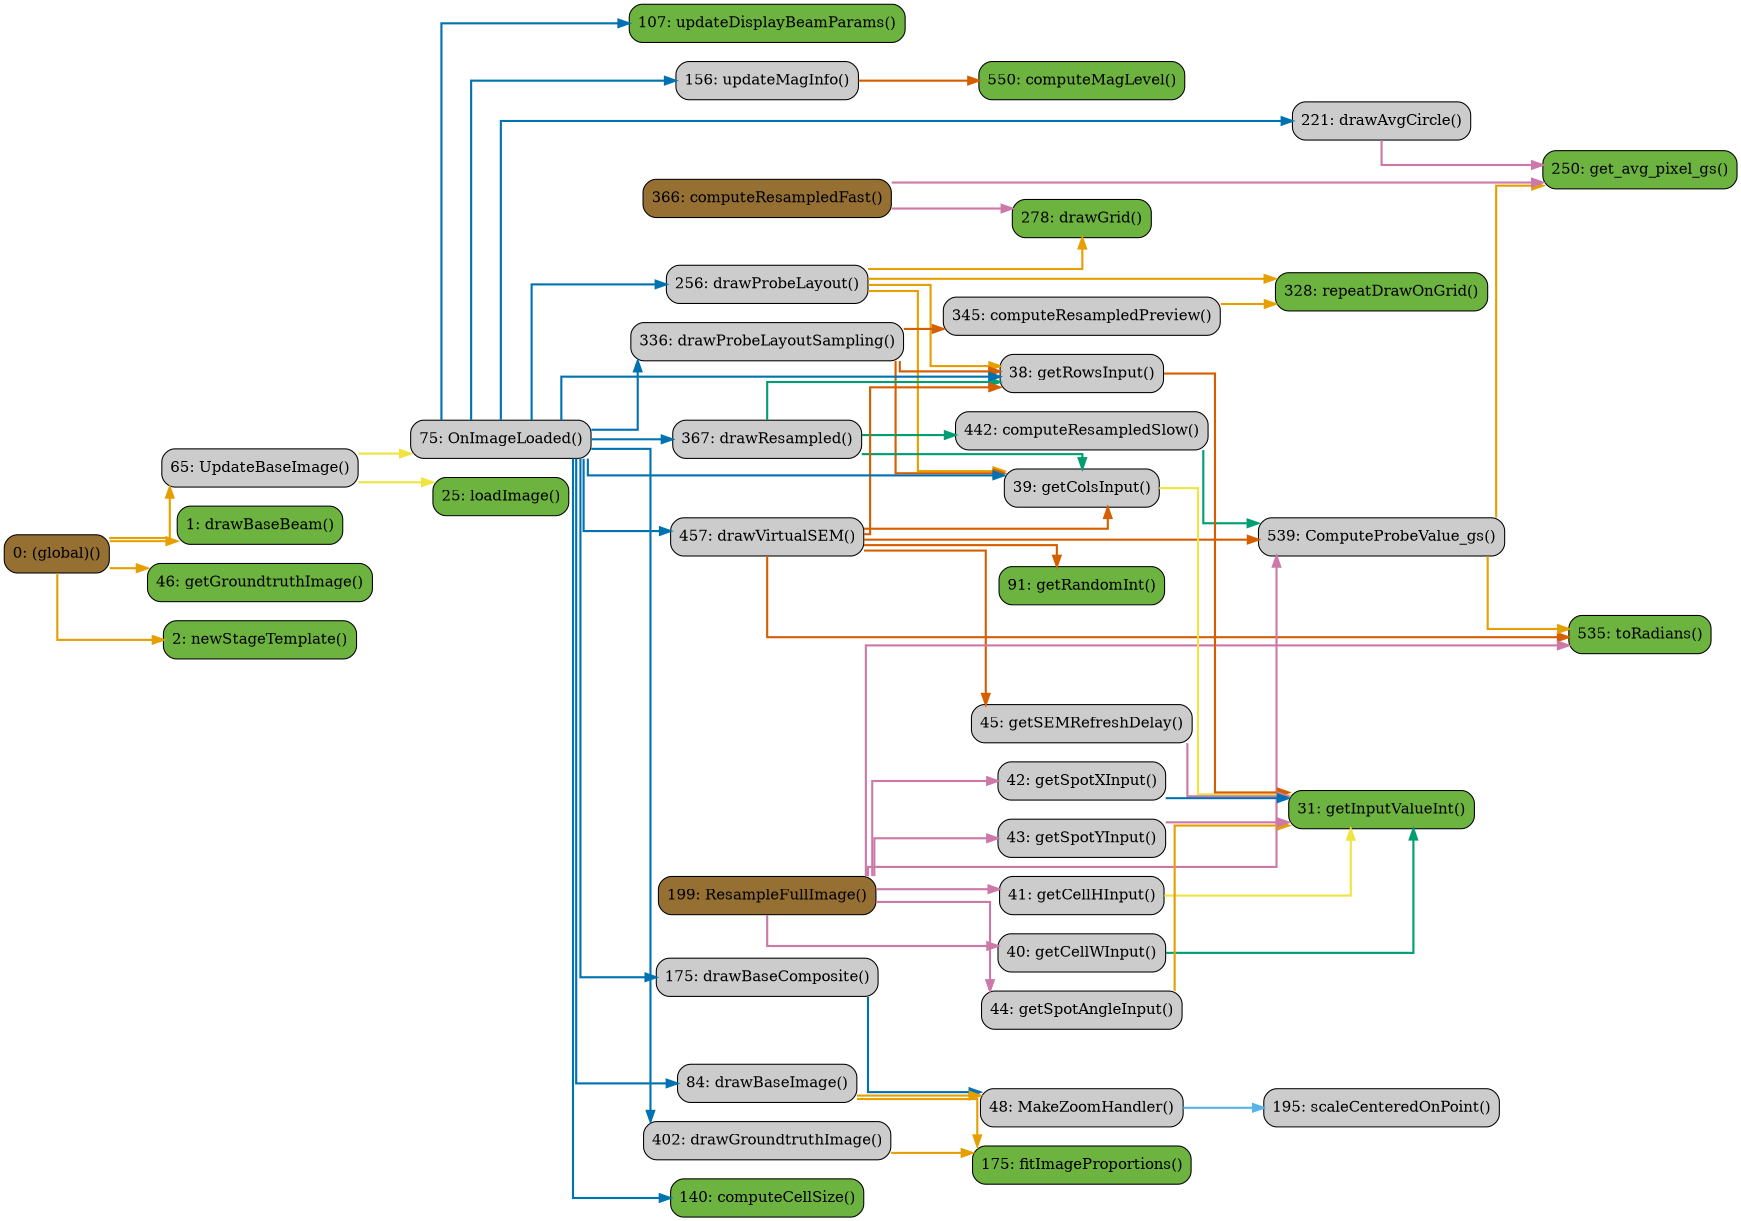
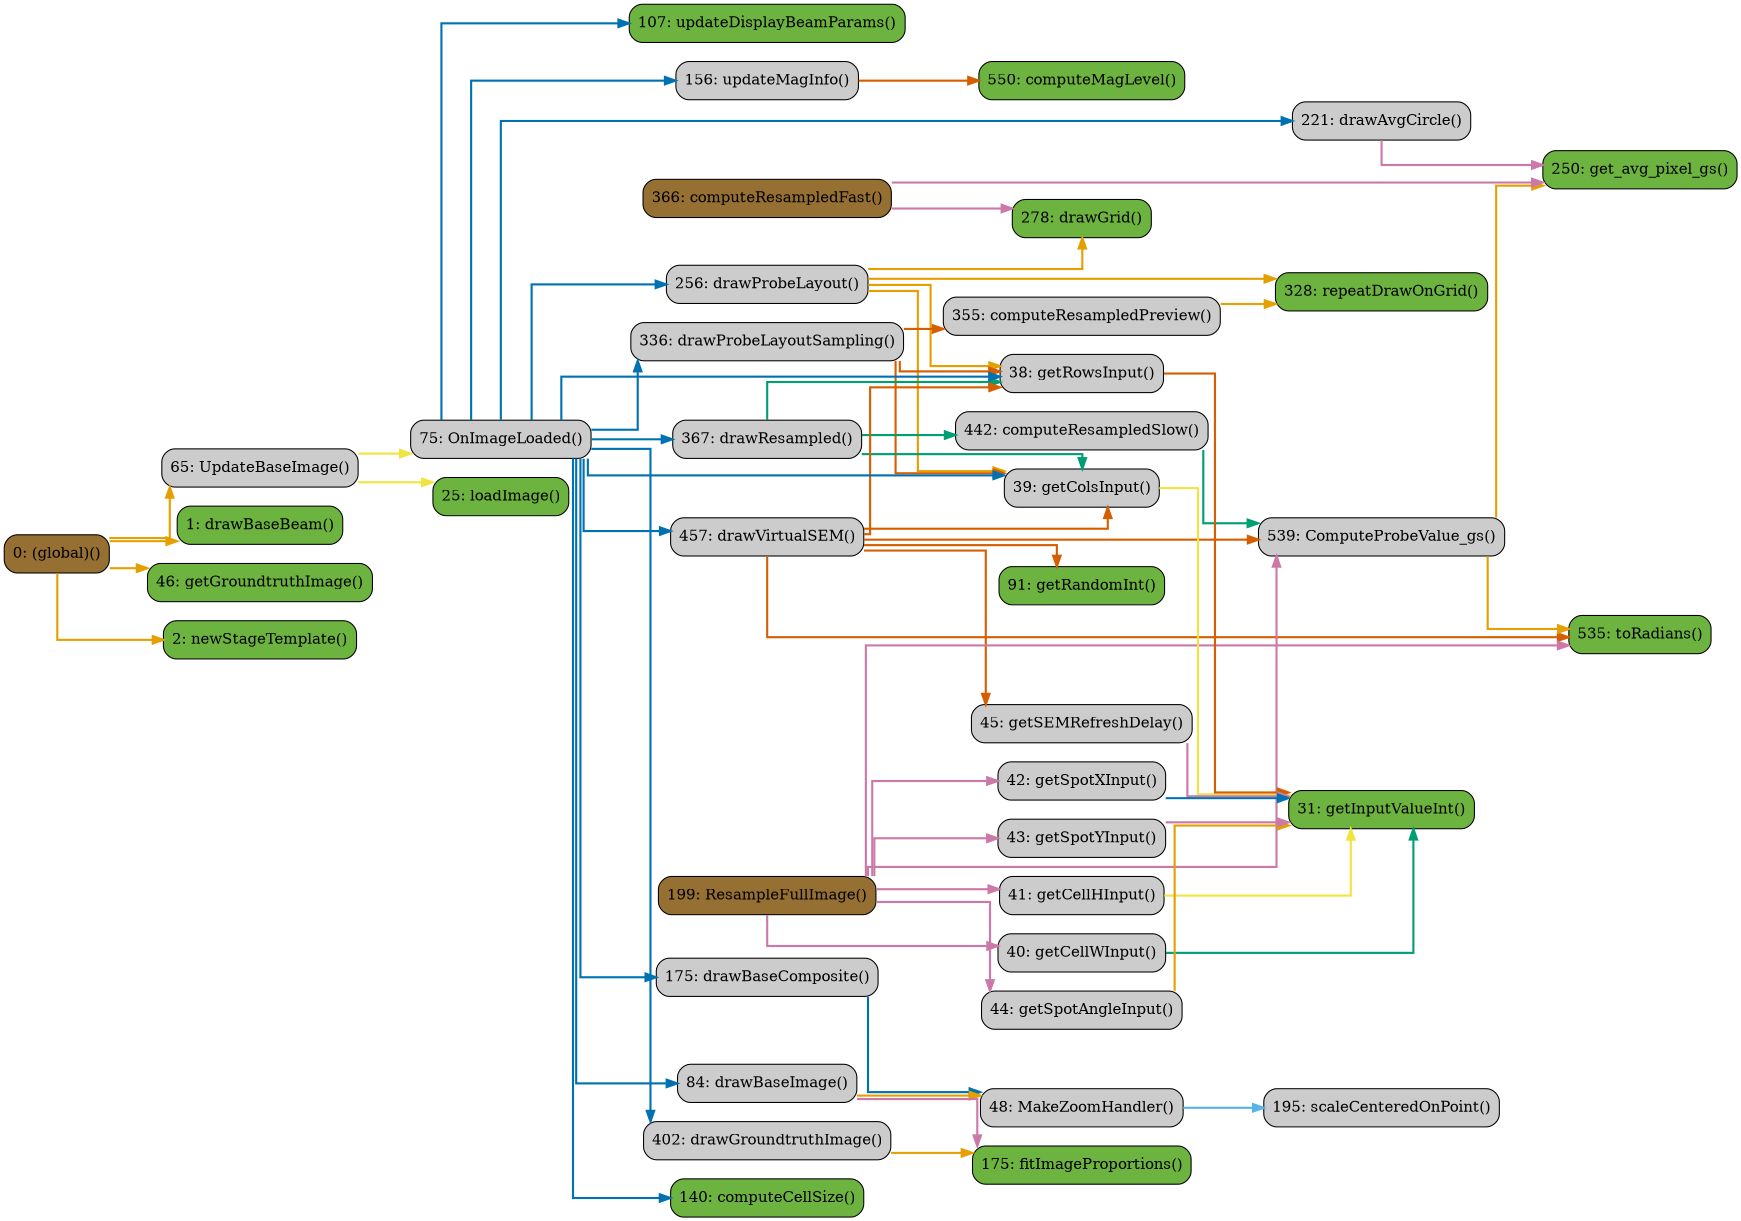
node "345: computeResampledPreview()": label "345: computeResampledPreview()" -> "355: computeResampledPreview()"
edge "84: drawBaseImage()" -> "175: fitImageProportions()": color #e69f00 -> #cc79a7
